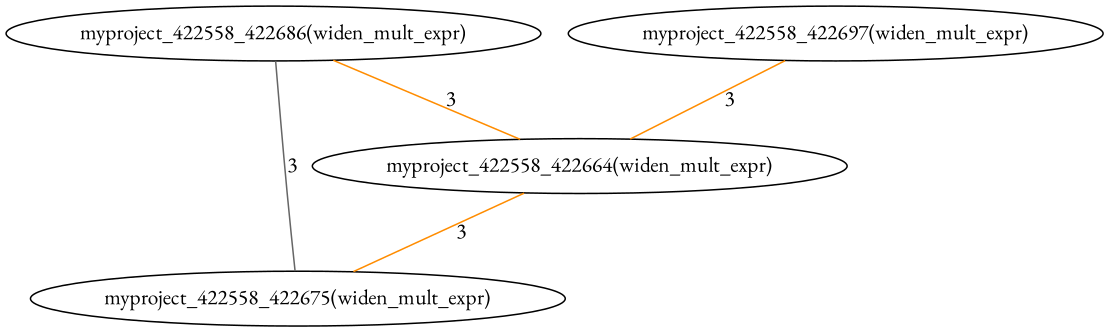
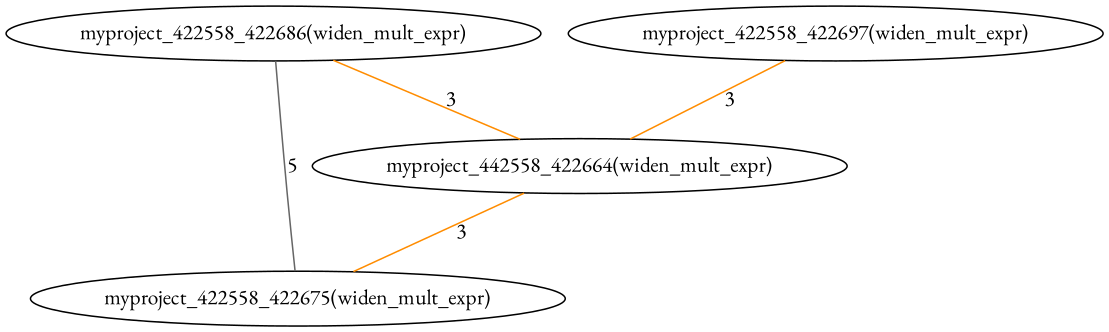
edge "myproject_422558_422686(widen_mult_expr)" -- "myproject_422558_422675(widen_mult_expr)": label "3" -> "5"
node "myproject_422558_422664(widen_mult_expr)": label "myproject_422558_422664(widen_mult_expr)" -> "myproject_442558_422664(widen_mult_expr)"
